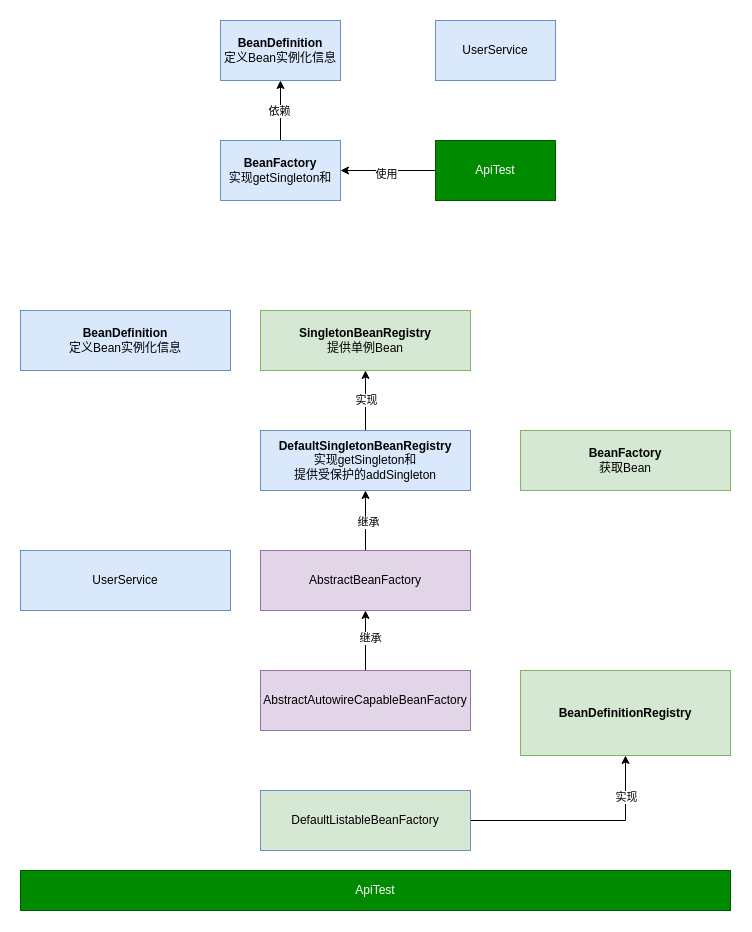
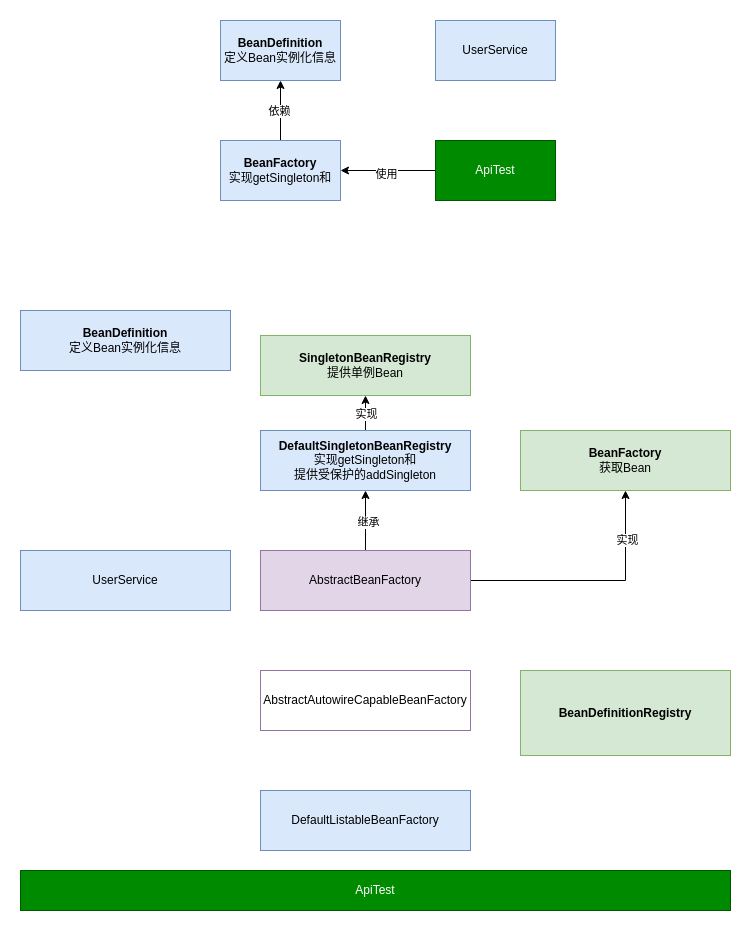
node "SingletonBeanRegistry 提供单例Bean": moved (366, 341) -> (366, 366)
edge "AbstractBeanFactory" -> "BeanFactory 获取Bean": added, label "实现"
edge "AbstractAutowireCapableBeanFactory" -> "AbstractBeanFactory": removed, label "继承"
node "AbstractAutowireCapableBeanFactory": fillcolor #e1d5e7 -> #ffffff
node "DefaultListableBeanFactory": fillcolor #d5e8d4 -> #dae8fc
edge "DefaultListableBeanFactory" -> "BeanDefinitionRegistry": removed, label "实现"
